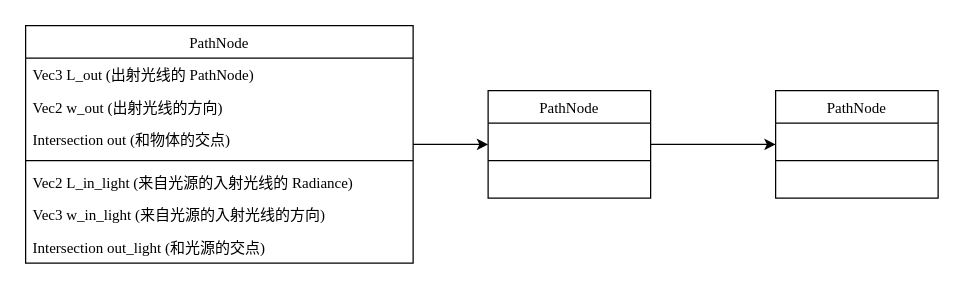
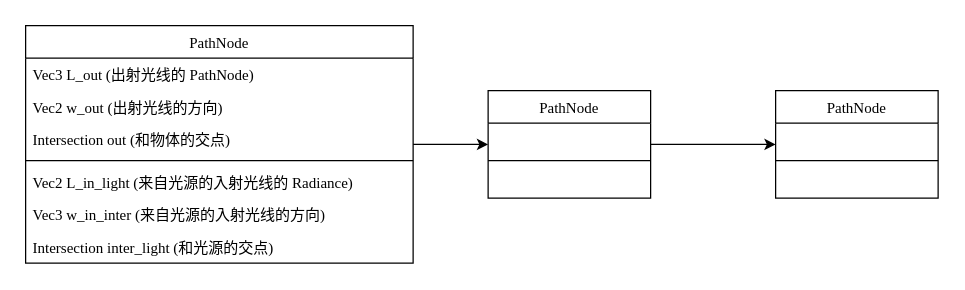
node "Vec3 w_in_light (来自光源的入射光线的方向)": label "Vec3 w_in_light (来自光源的入射光线的方向)" -> "Vec3 w_in_inter (来自光源的入射光线的方向)"
node "Intersection out_light (和光源的交点)": label "Intersection out_light (和光源的交点)" -> "Intersection inter_light (和光源的交点)"
